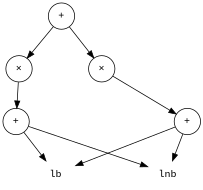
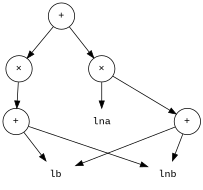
node "lna": added
